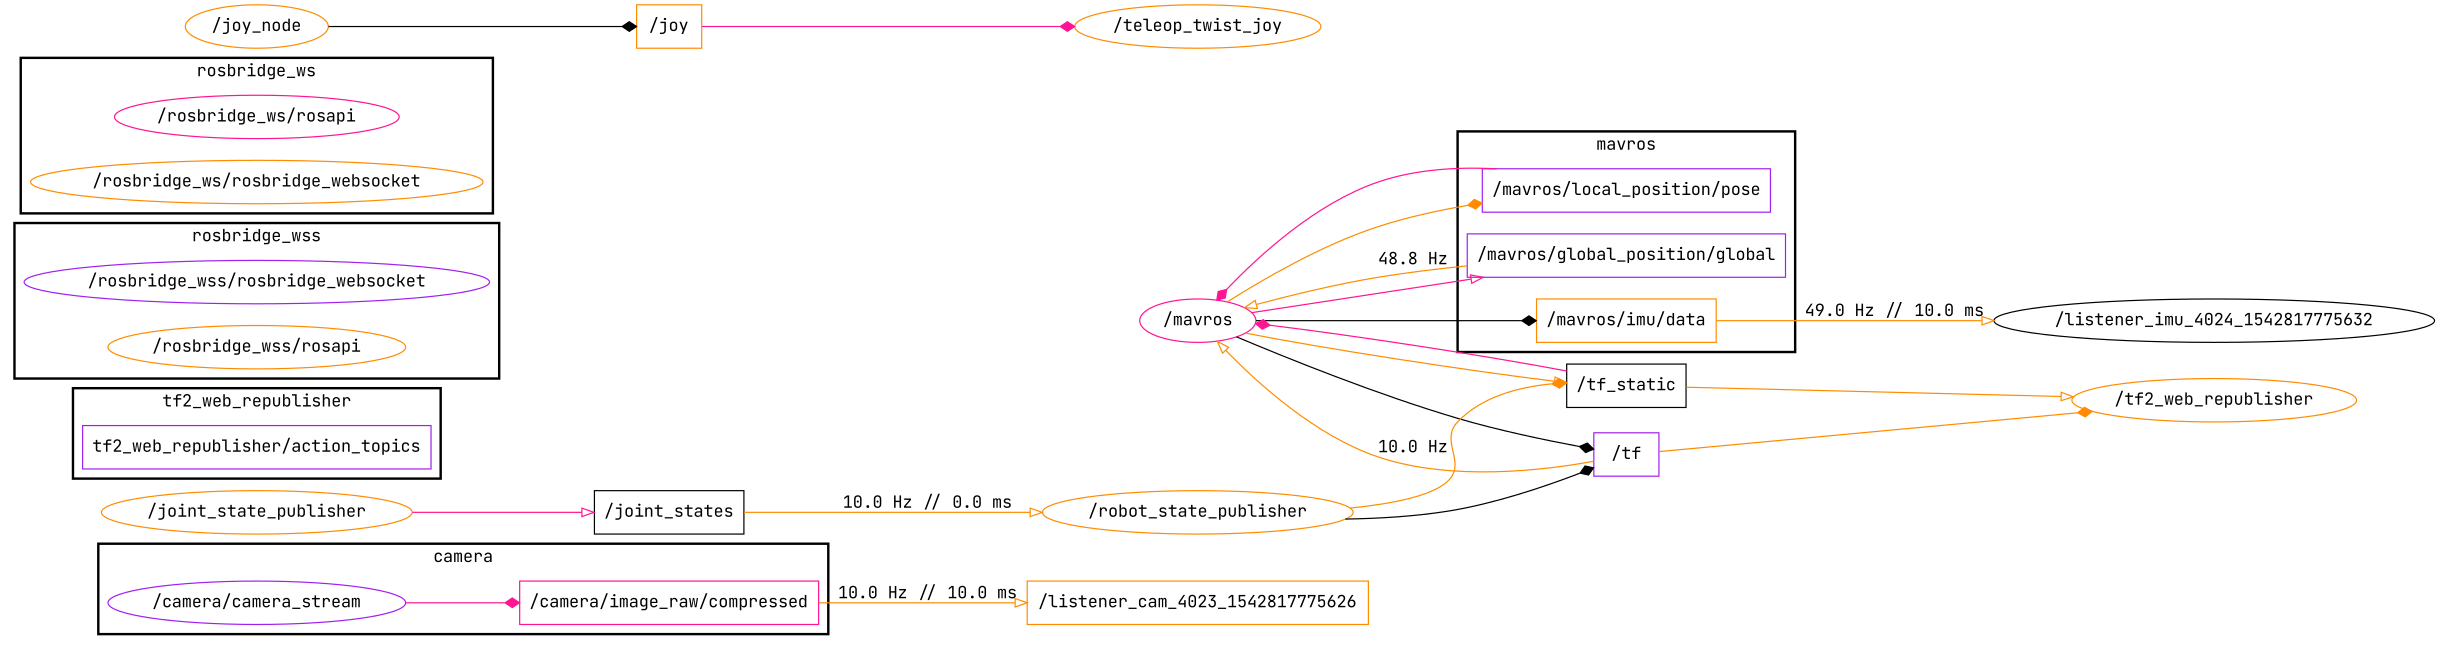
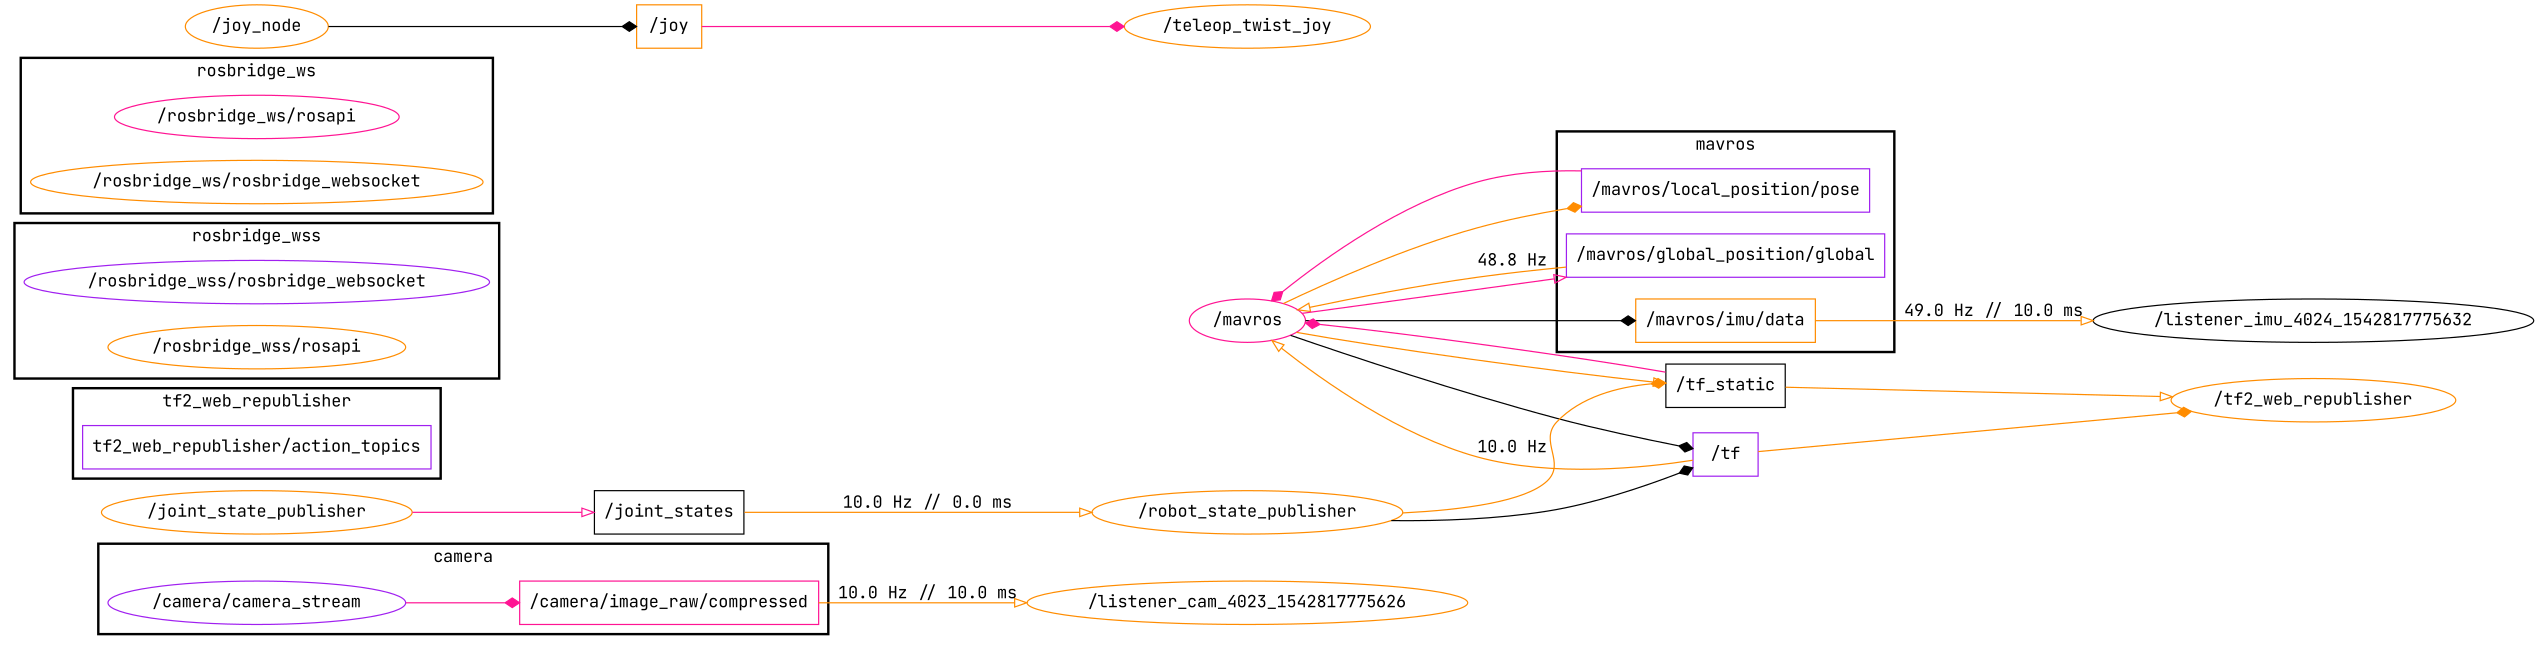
node "/listener_cam_4023_1542817775626": shape box -> ellipse
